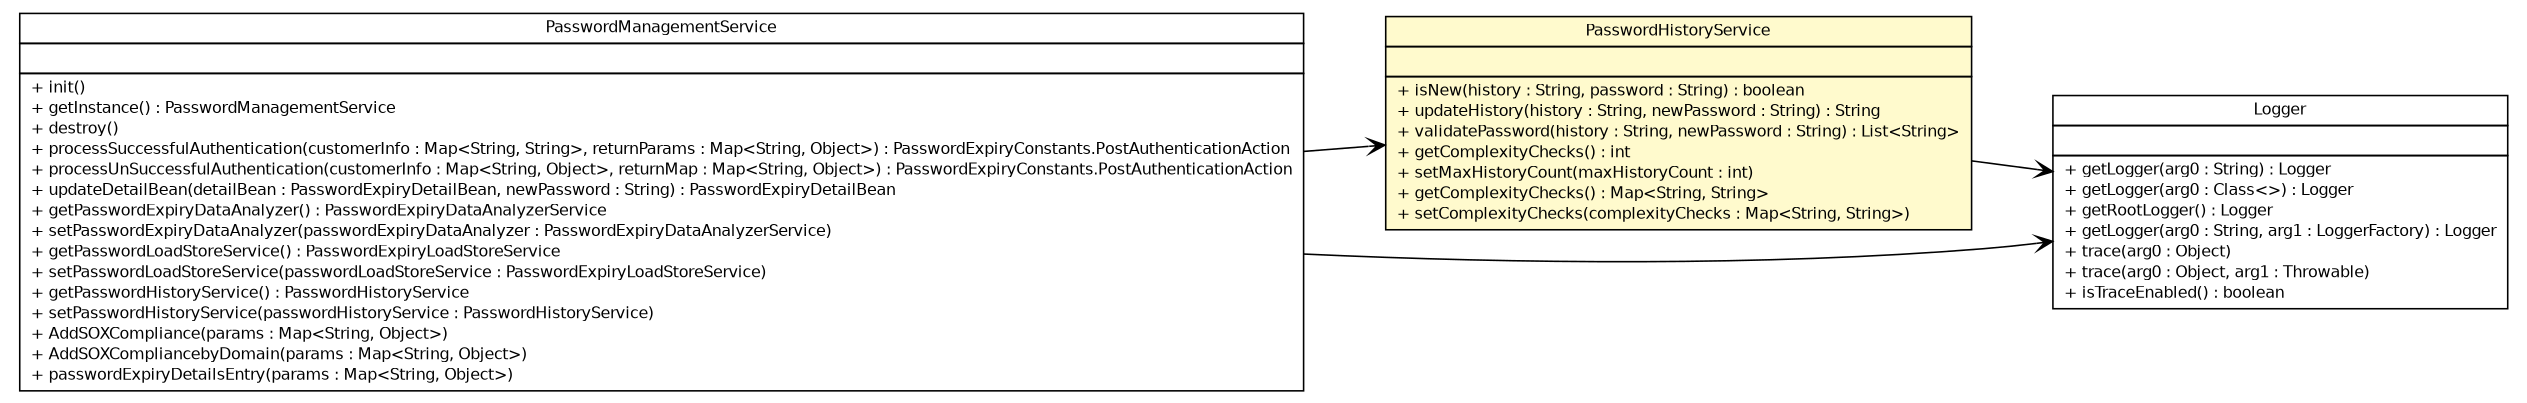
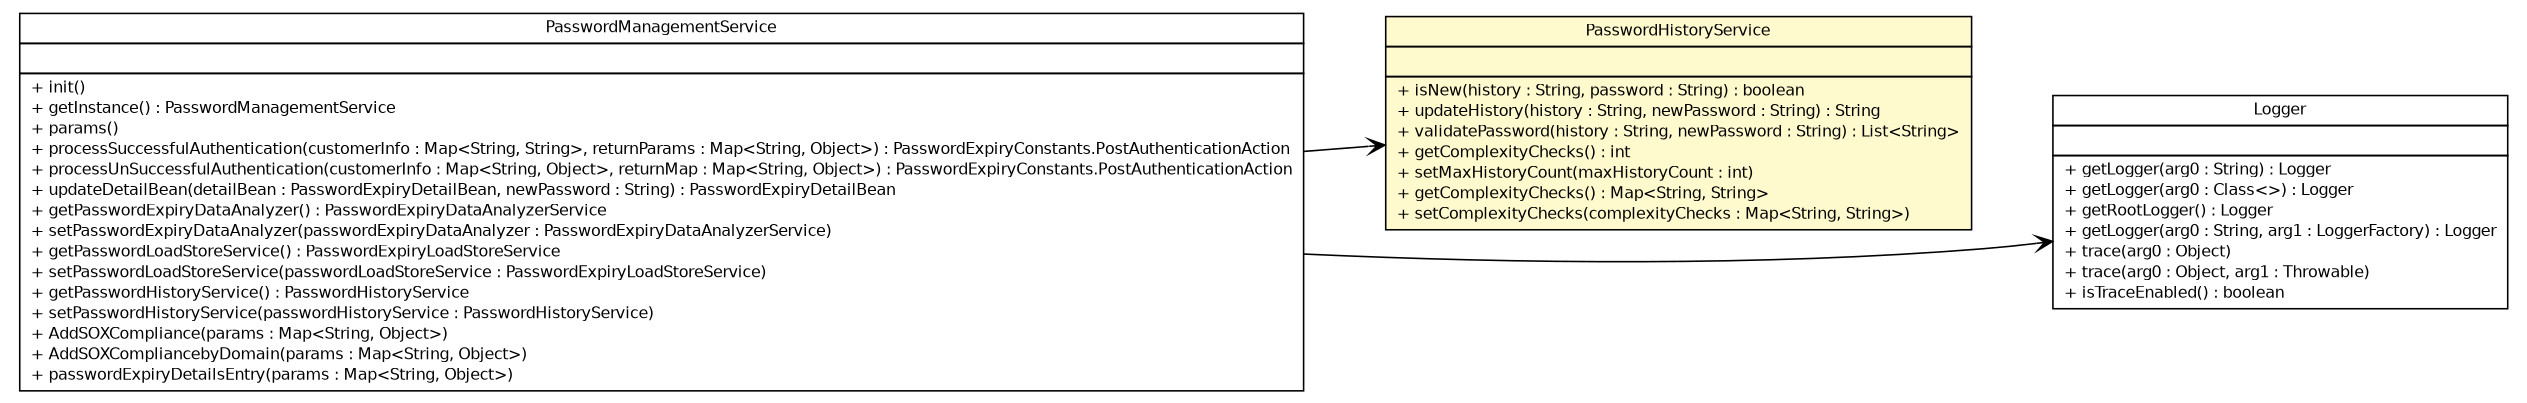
node "PasswordManagementService": text "+ destroy()" -> "+ params()"
edge "PasswordHistoryService" -> "Logger": removed
